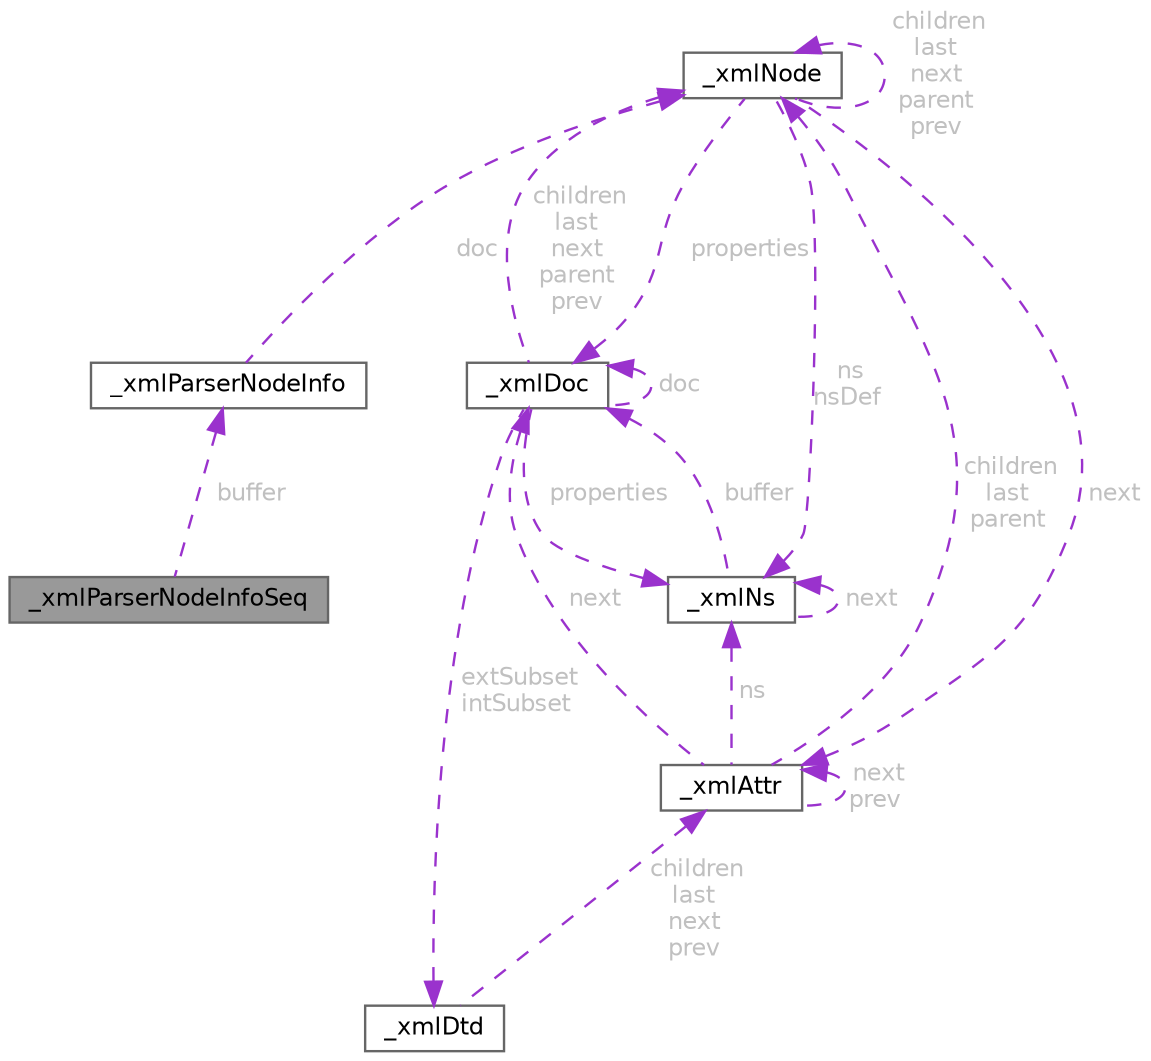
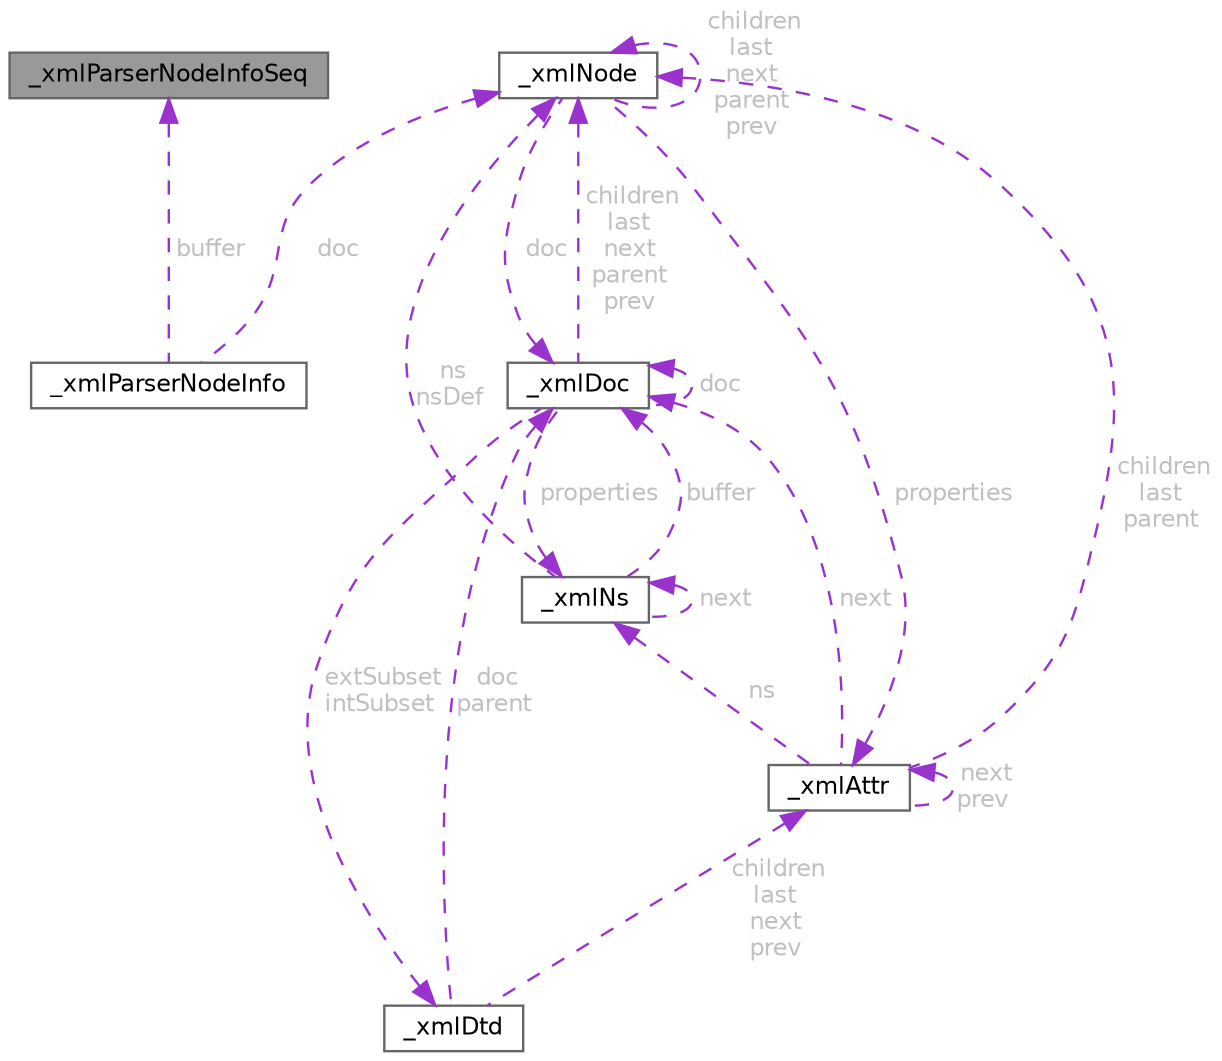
edge "_xmlNode" -> "_xmlDoc": label " properties" -> " doc"
edge "_xmlNode" -> "_xmlNs": reversed
edge "_xmlNode" -> "_xmlAttr": label " next" -> " properties"
edge "_xmlParserNodeInfoSeq" -> "_xmlParserNodeInfo": reversed
edge "_xmlDtd" -> "_xmlDoc": added, label "doc parent"
